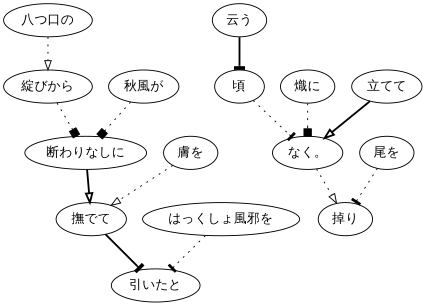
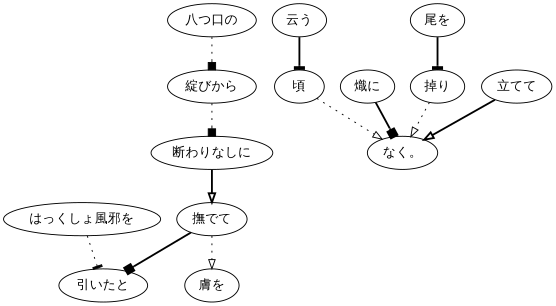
edge "八つ口の" -> "綻びから": arrowhead onormal -> box
node "秋風が": removed
edge "熾に" -> "なく。": style dotted -> bold
edge "頃" -> "なく。": arrowhead tee -> onormal
edge "なく。" -> "掉り": reversed
edge "膚を" -> "撫でて": reversed
edge "尾を" -> "掉り": style dotted -> bold
edge "撫でて" -> "引いたと": arrowhead tee -> box
